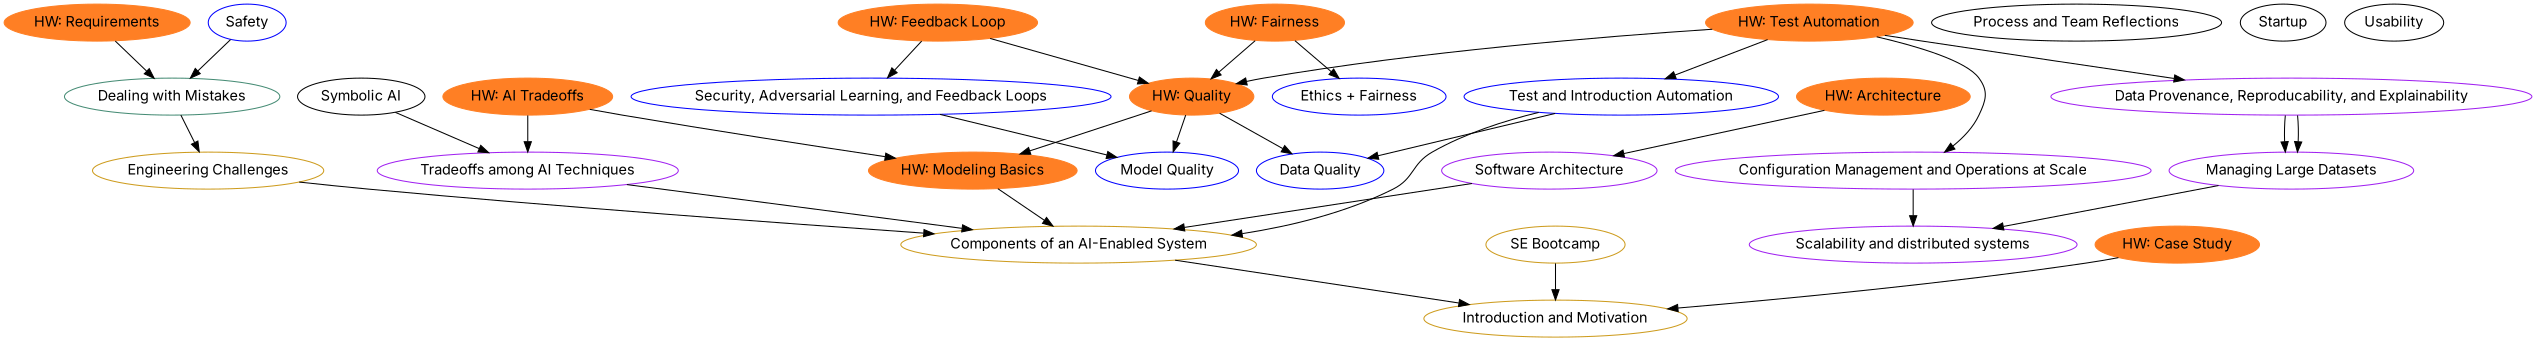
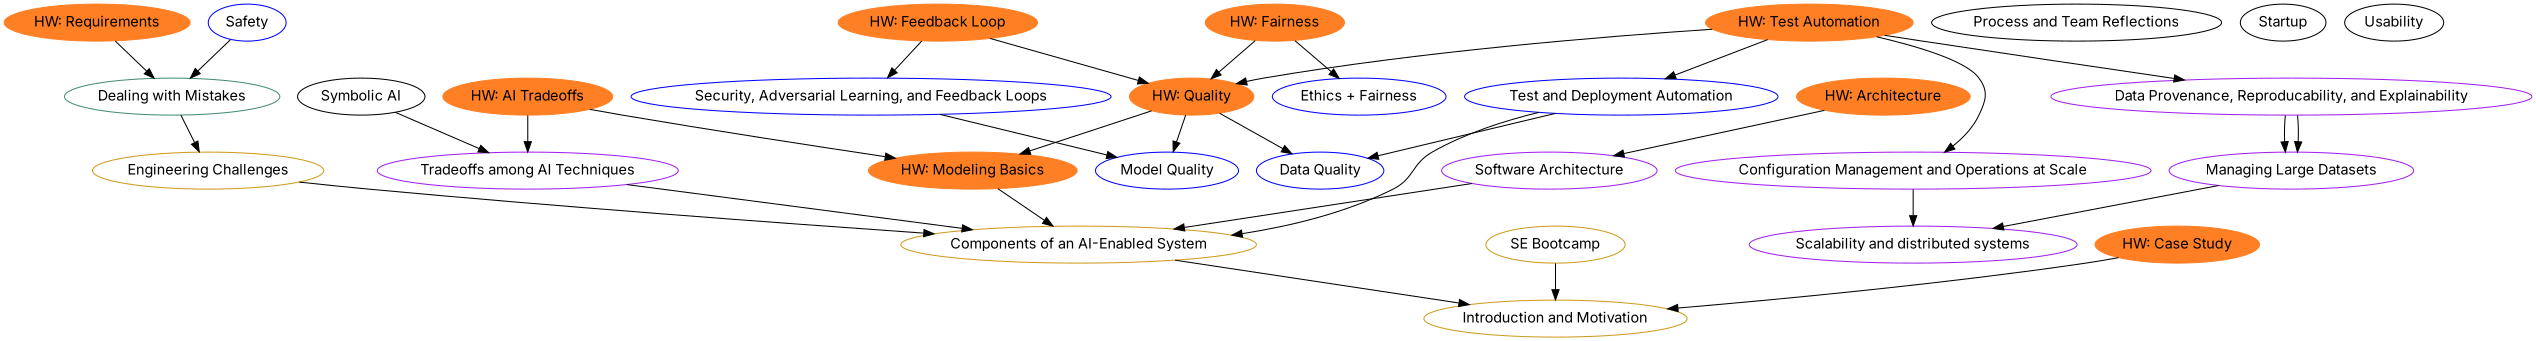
node "Test and Introduction Automation": label "Test and Introduction Automation" -> "Test and Deployment Automation"
